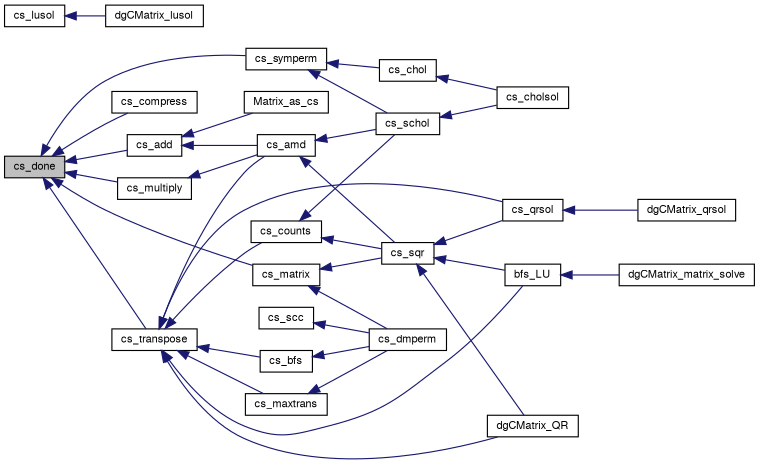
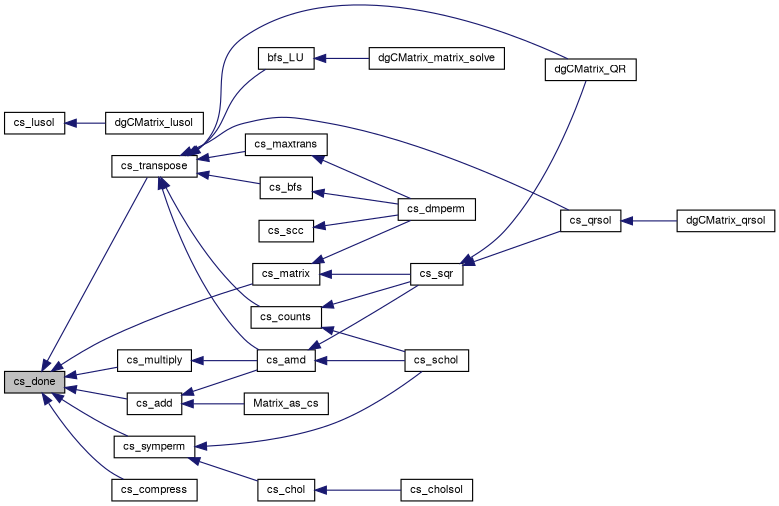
edge "cs_cholsol" -> "cs_schol": removed
edge "bfs_LU" -> "cs_sqr": removed
